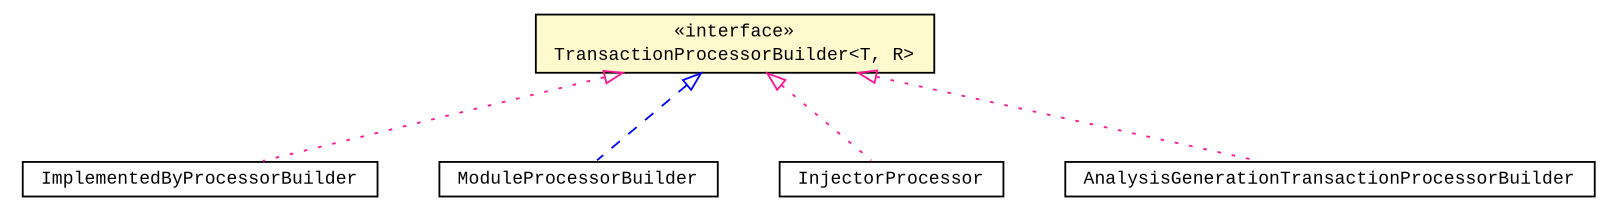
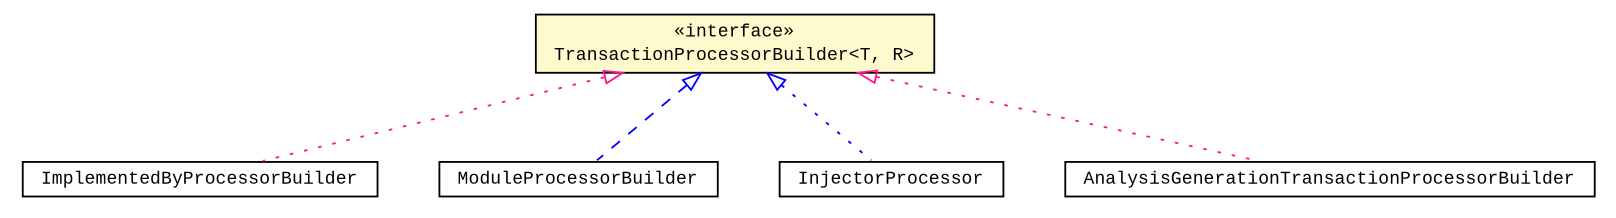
edge "InjectorProcessor" -> "TransactionProcessorBuilder<T, R>": color deeppink -> blue
